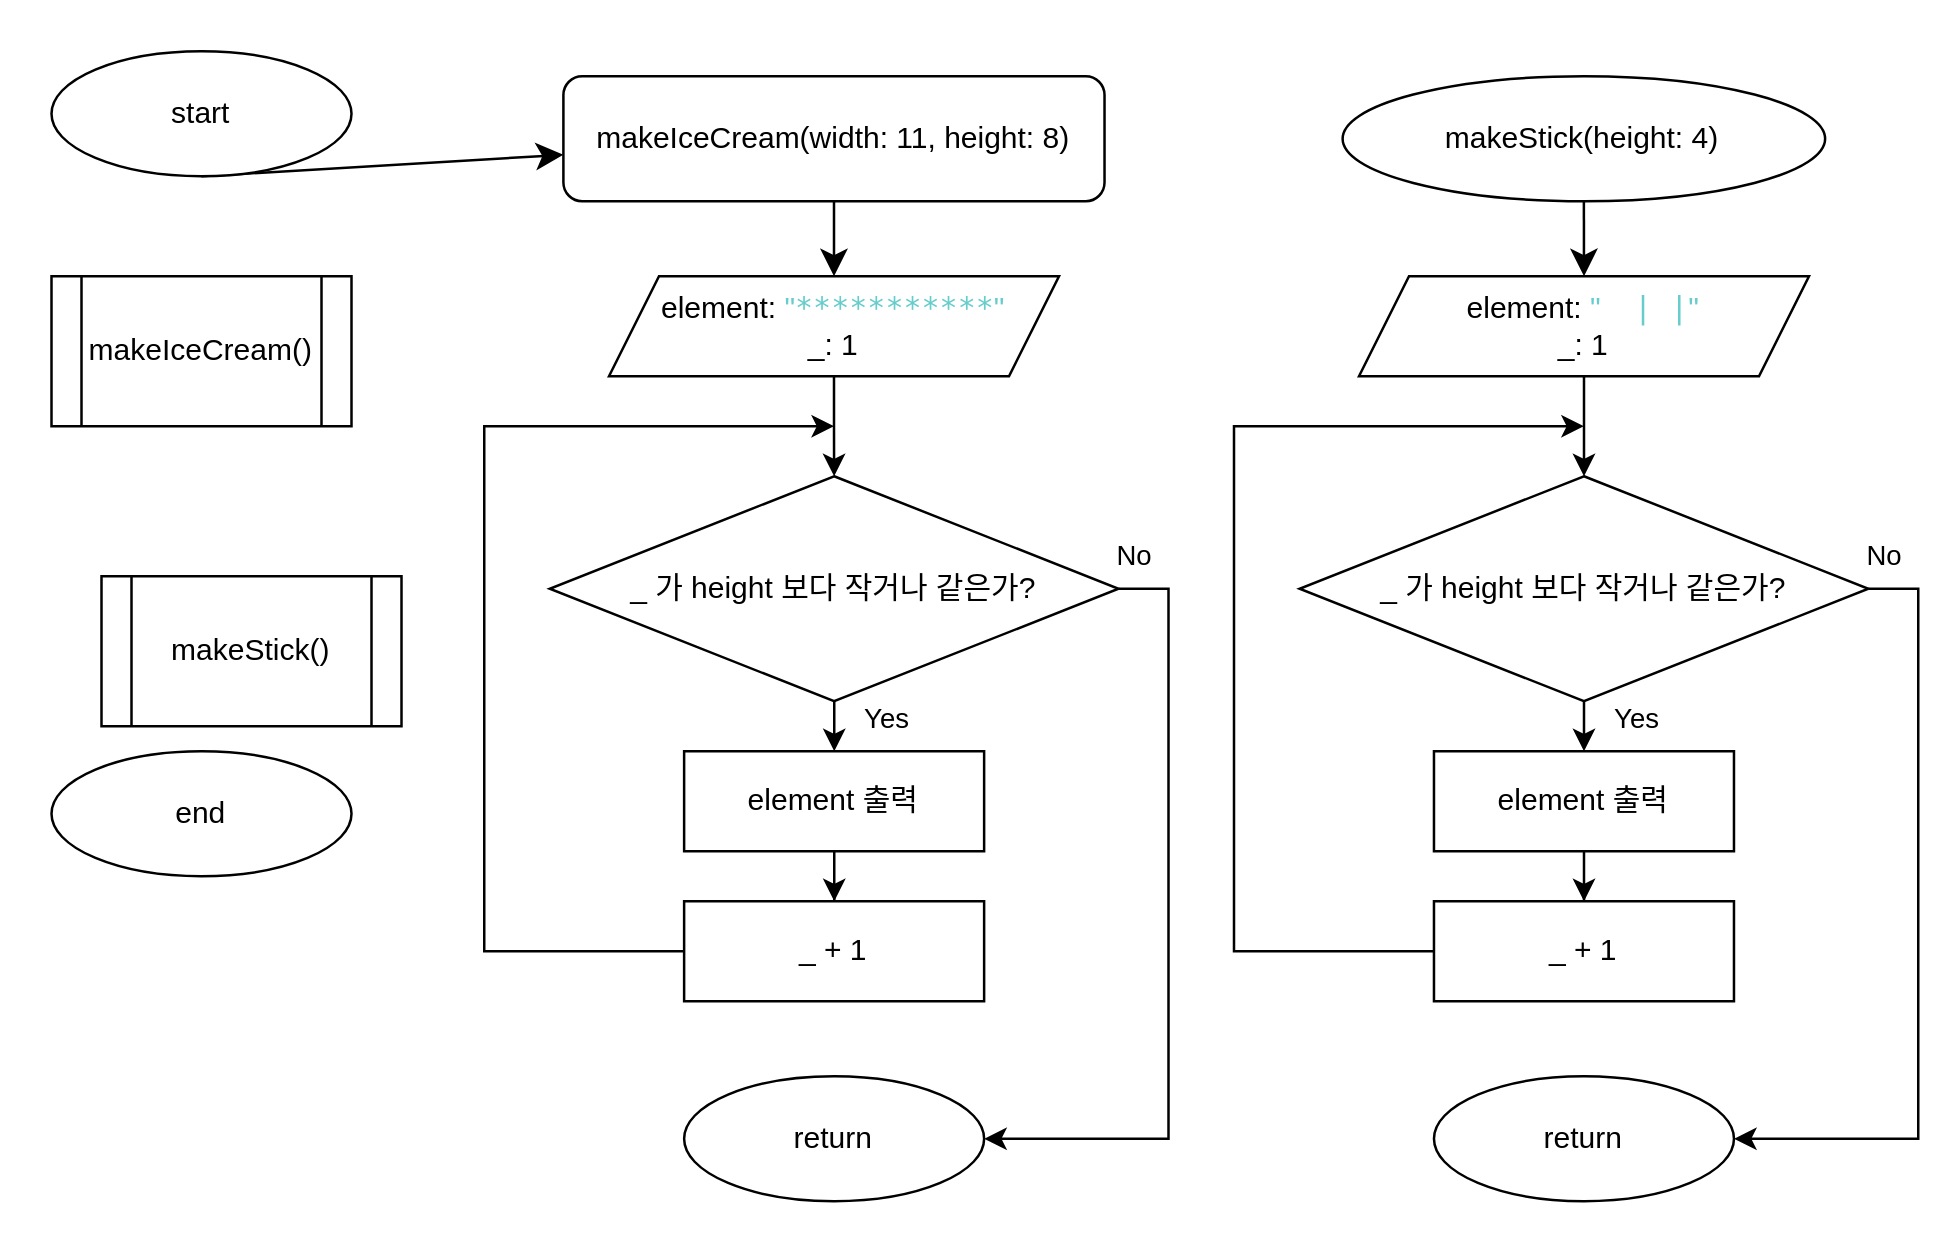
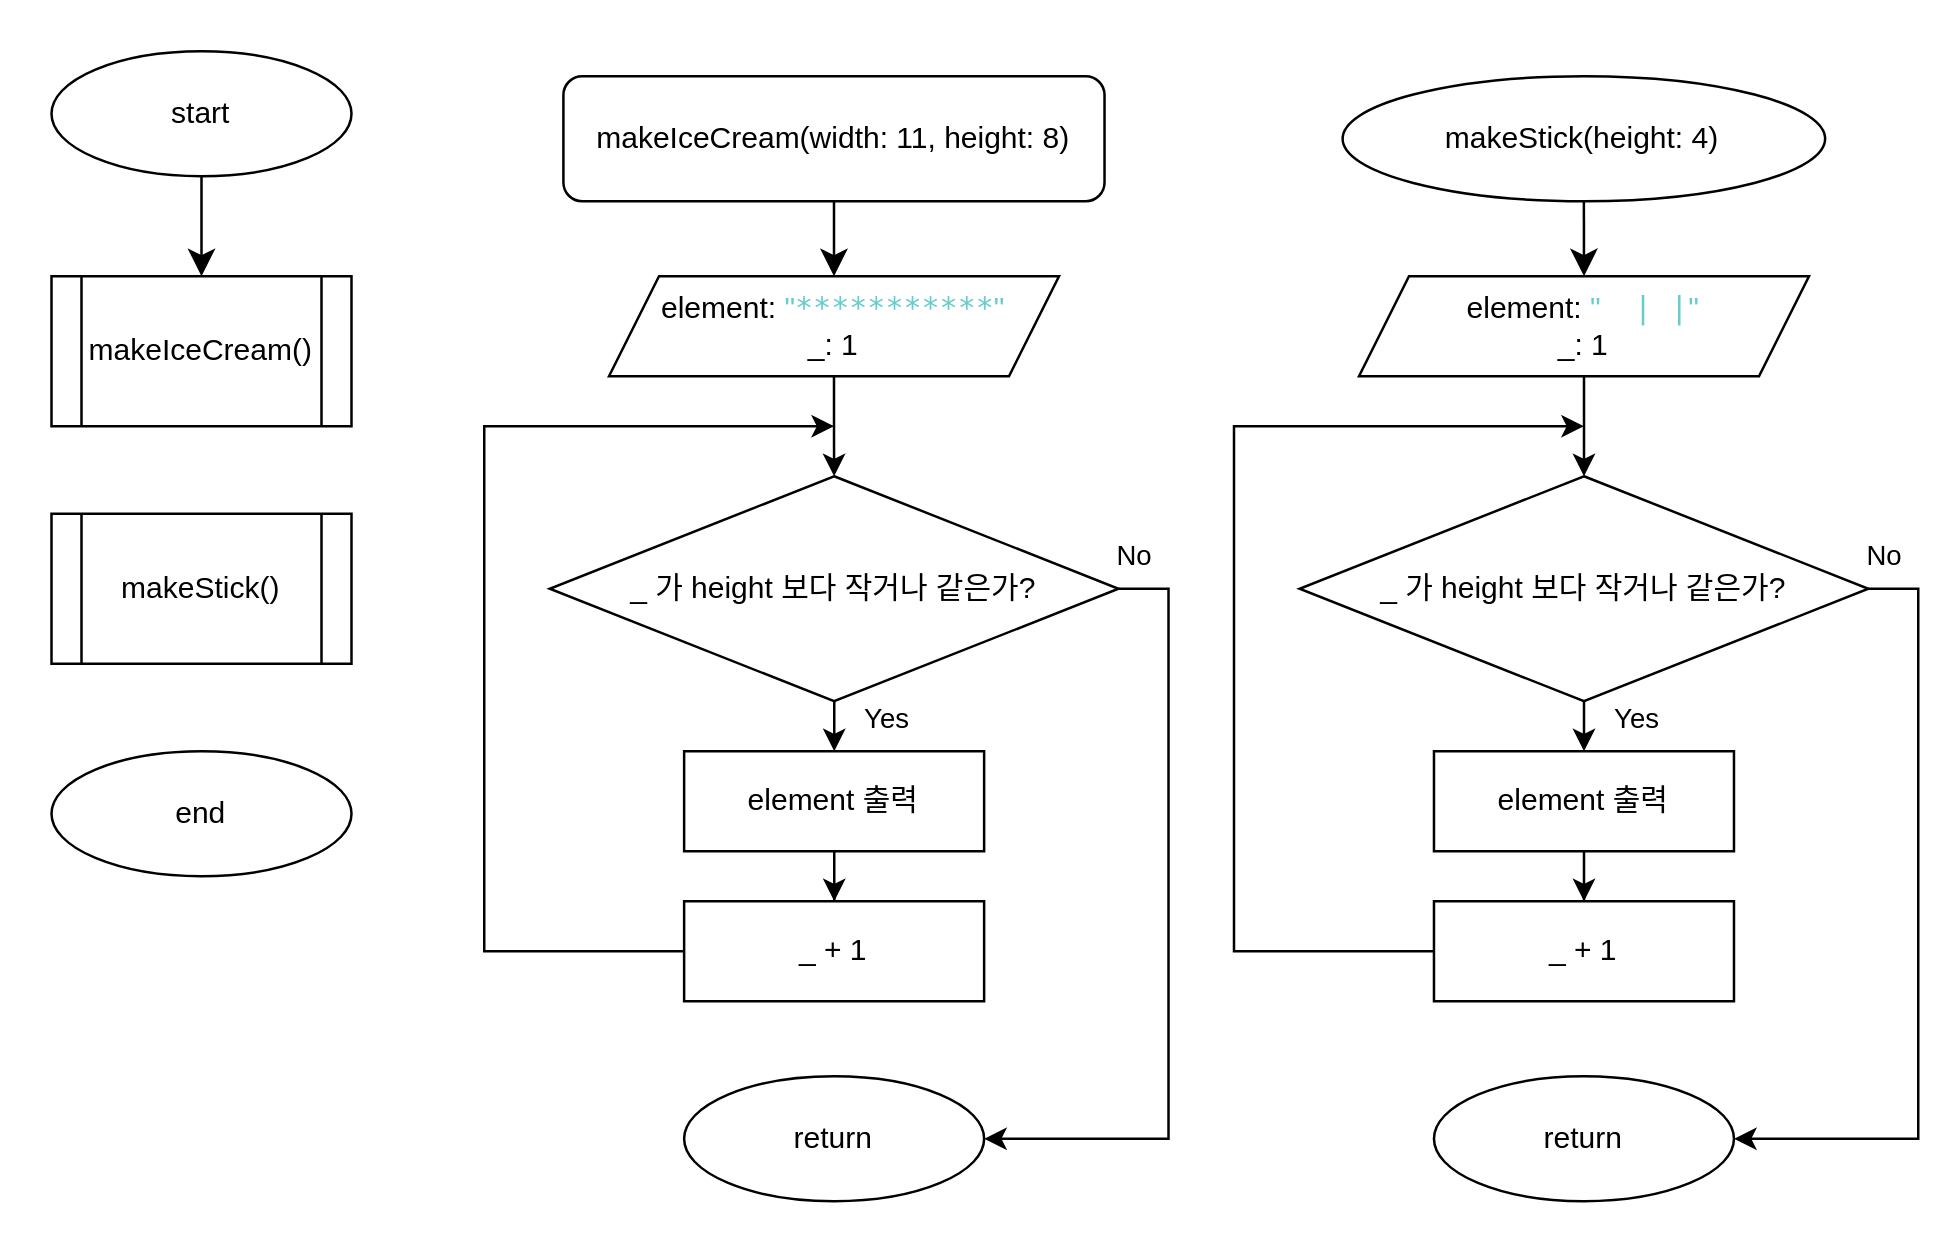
edge "start" -> "makeIceCream(width: 11, height: 8)": now "start" -> "makeIceCream()"
node "makeStick()": moved (251, 651) -> (201, 589)
